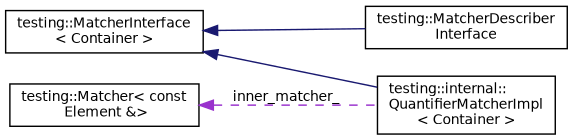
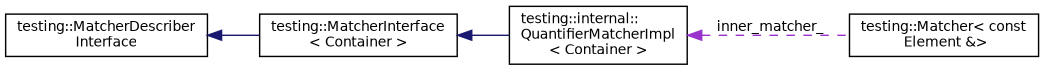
edge "testing::MatcherDescriber Interface" -> "testing::MatcherInterface < Container >": reversed
edge "testing::internal:: QuantifierMatcherImpl < Container >" -> "testing::Matcher< const Element &>": reversed
